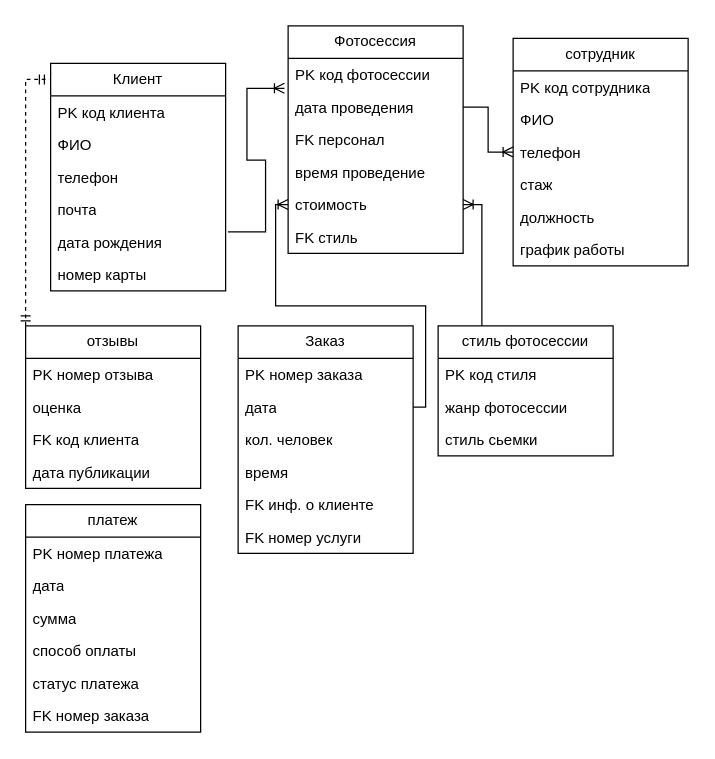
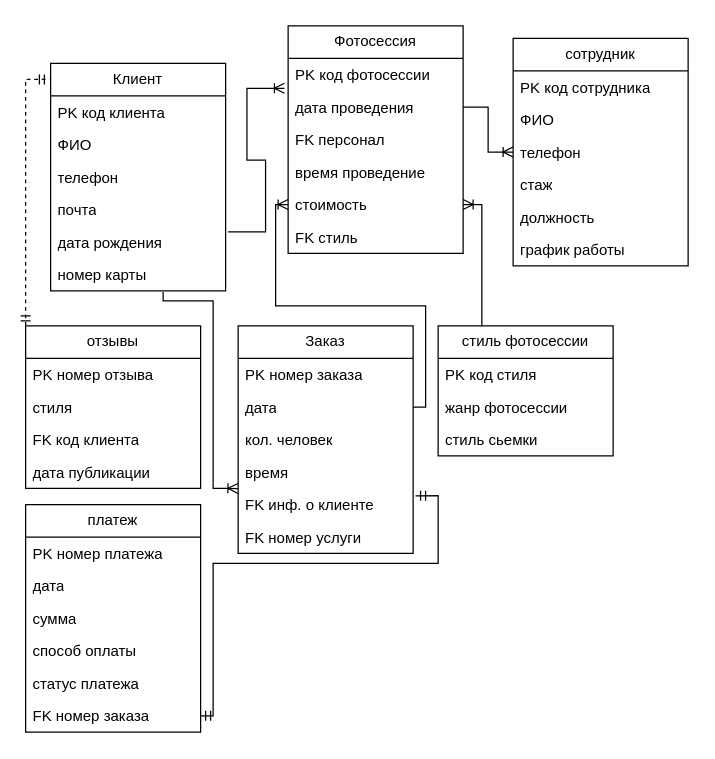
edge "номер карты" -> "FK инф. о клиенте": added
node "оценка": label "оценка" -> "стиля"
edge "FK инф. о клиенте" -- "FK номер заказа": added
